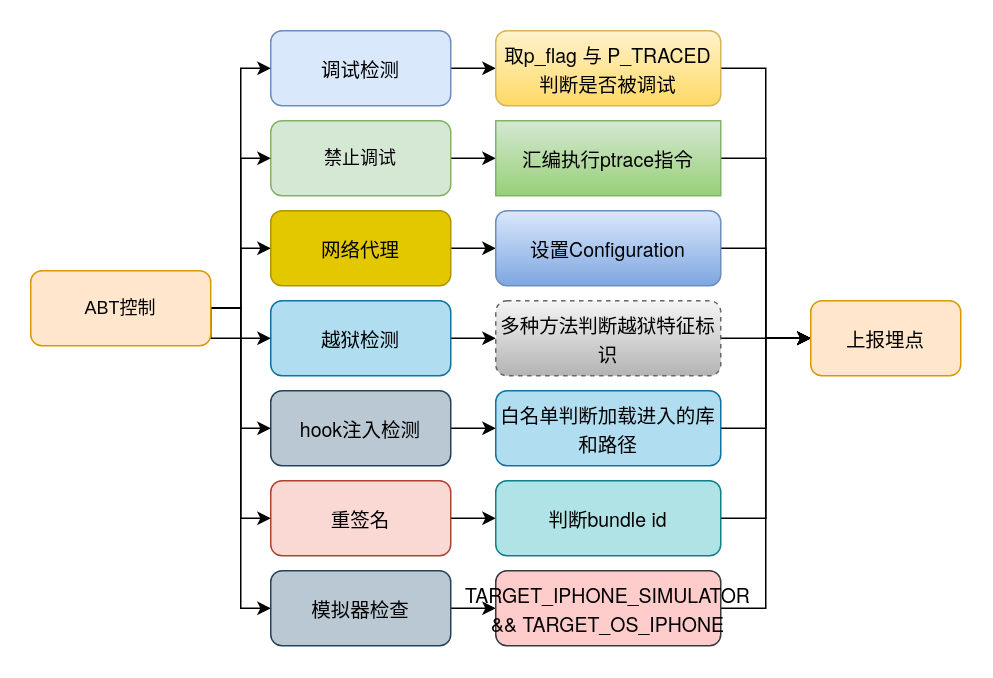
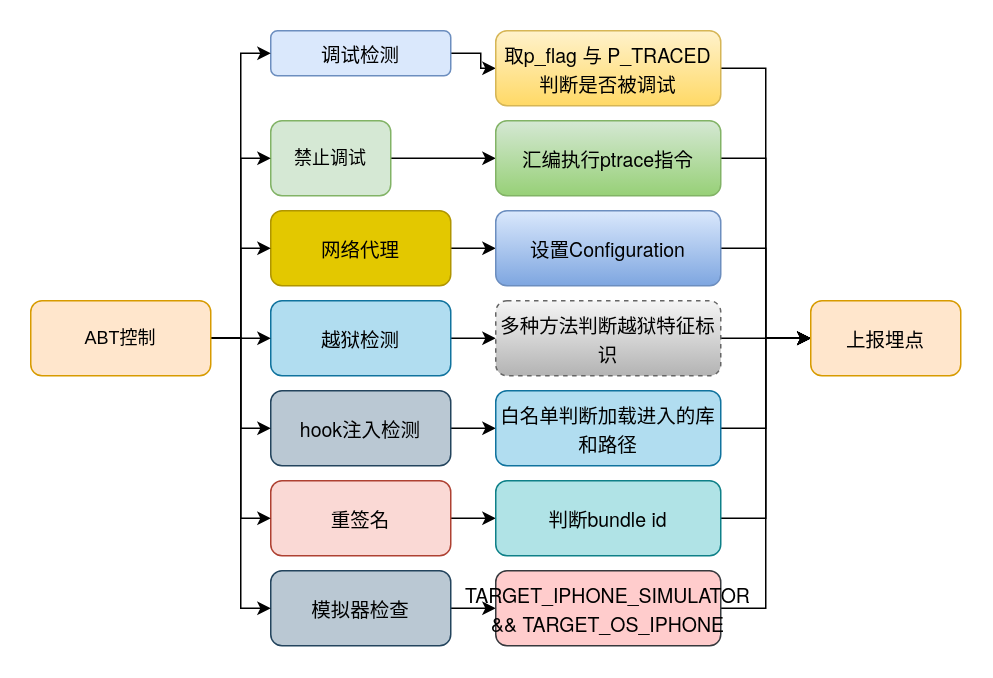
node "调试检测": size 180x75 -> 180x45
node "禁止调试": size 180x75 -> 120x75
node "汇编执行ptrace指令": shape rectangle -> rounded rectangle
node "ABT控制": moved (121, 308) -> (121, 338)
